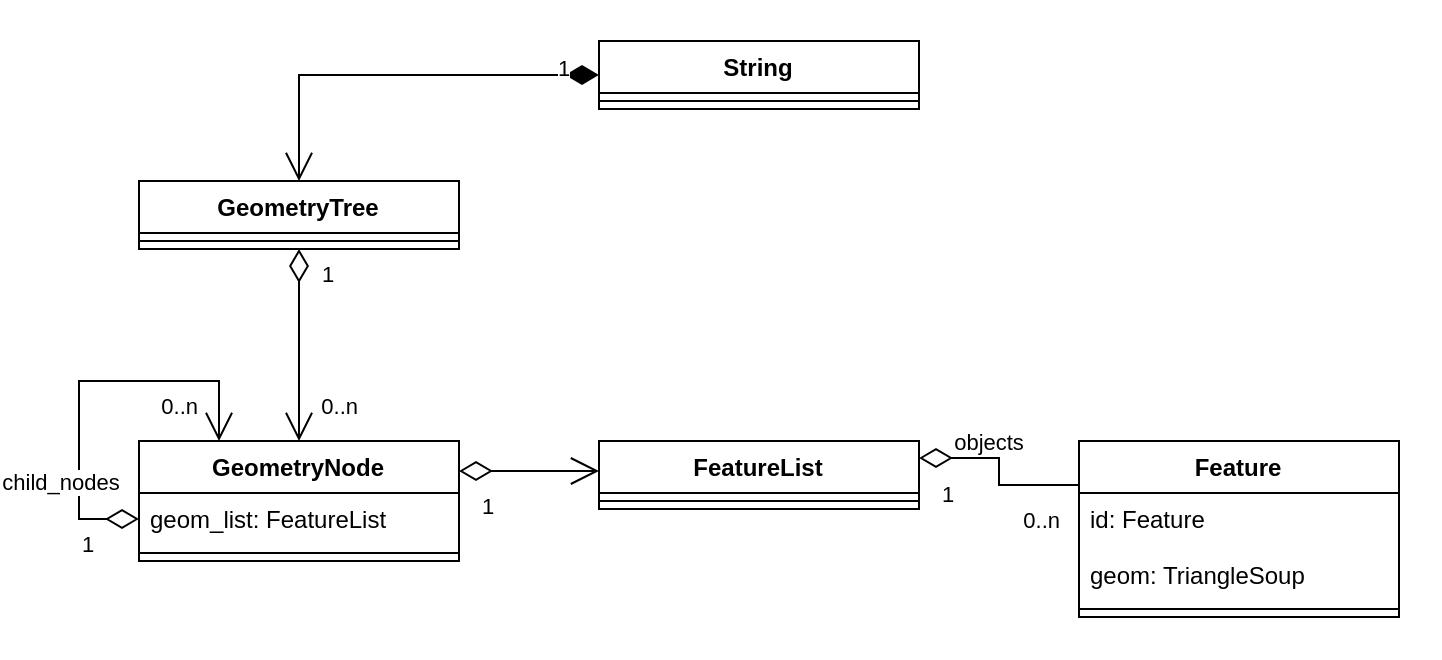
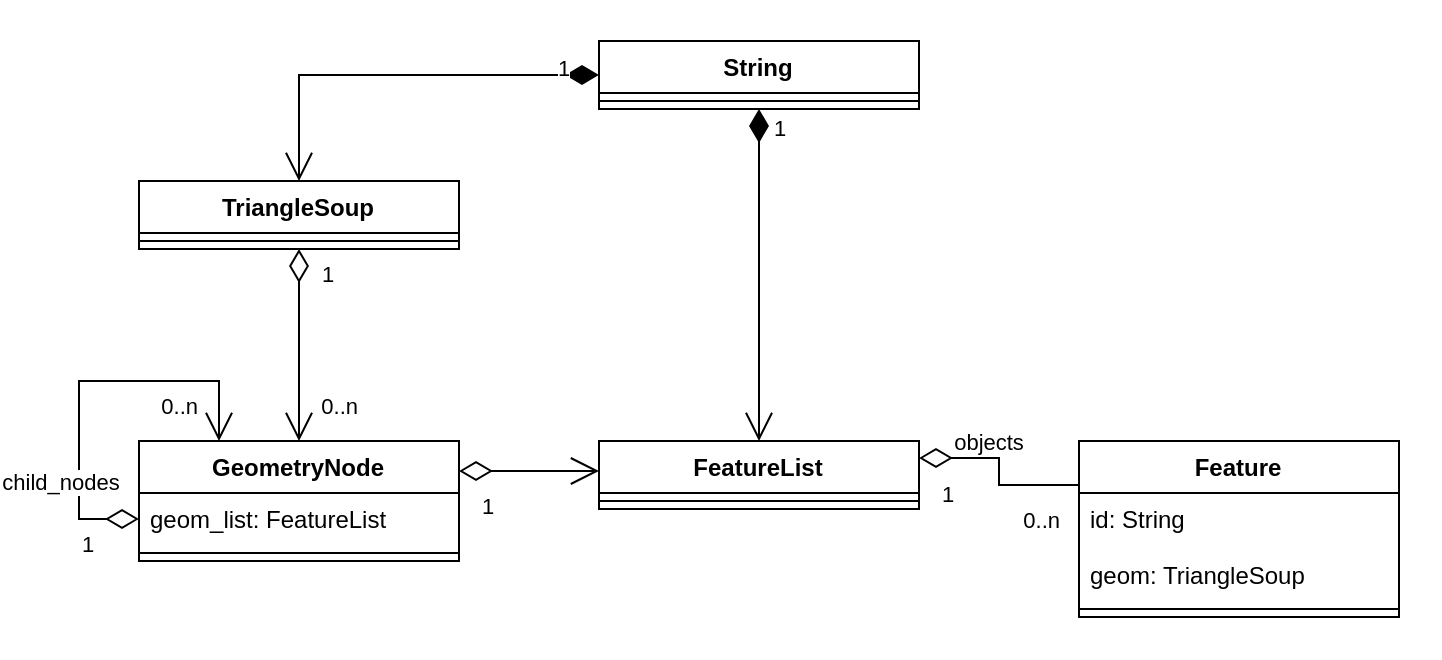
node "GeometryTree": label "GeometryTree" -> "TriangleSoup"
edge "String" -- "FeatureList": added, label "1"
node "id: Feature geom: TriangleSoup": label "id: Feature geom: TriangleSoup" -> "id: String geom: TriangleSoup"
